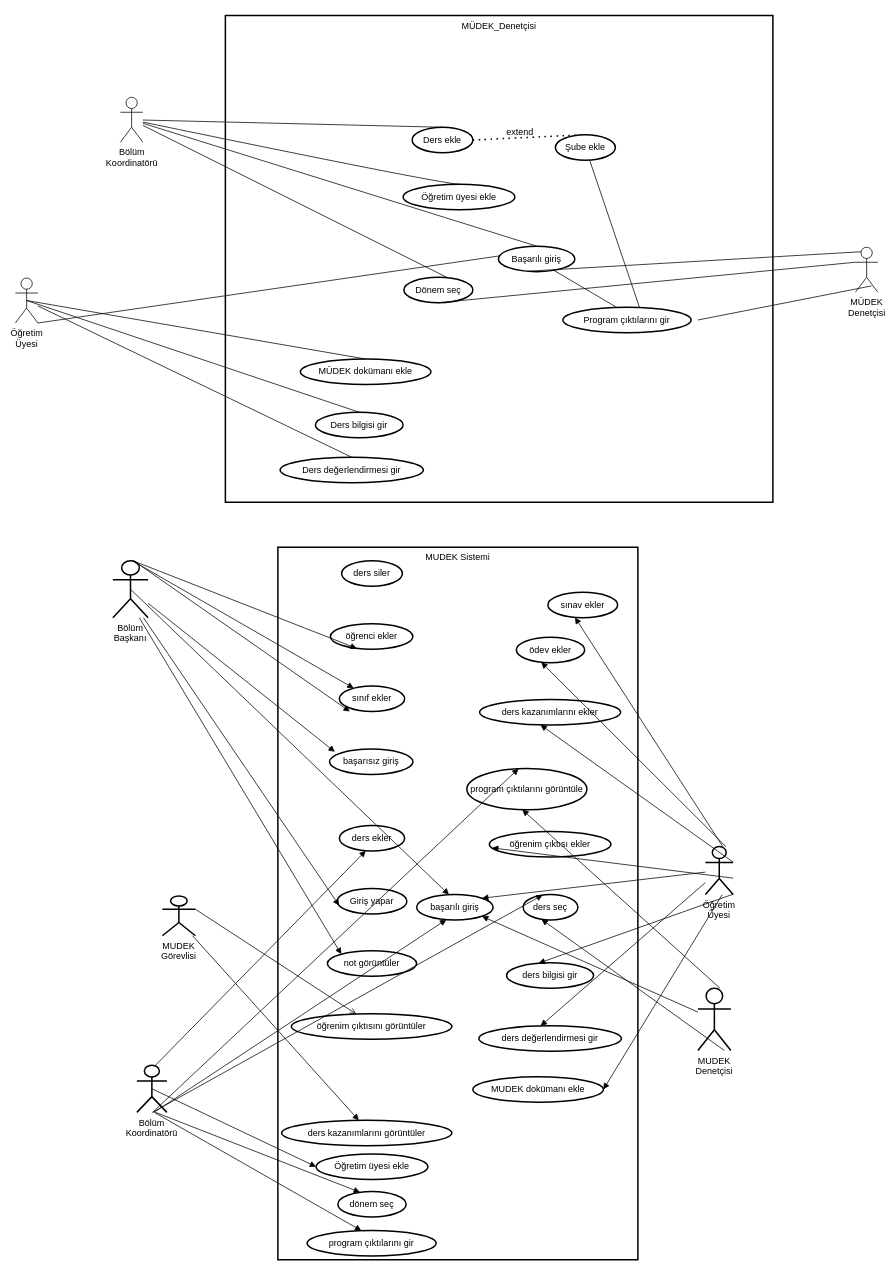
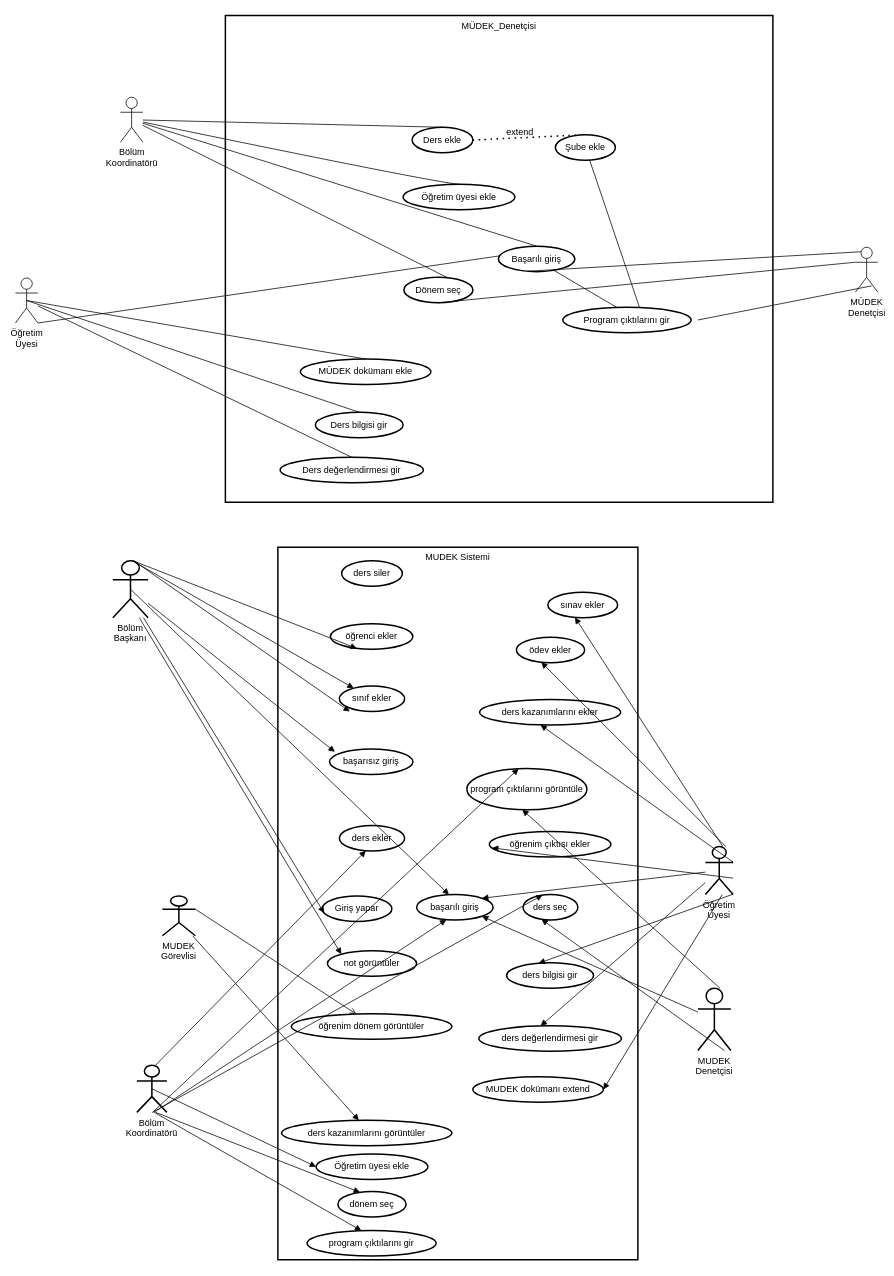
node "Giriş yapar": moved (372, 901) -> (357, 909)
node "öğrenim çıktısını görüntüler": label "öğrenim çıktısını görüntüler" -> "öğrenim dönem görüntüler"
node "MUDEK dokümanı ekle": label "MUDEK dokümanı ekle" -> "MUDEK dokümanı extend"
